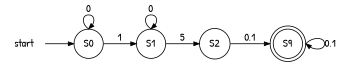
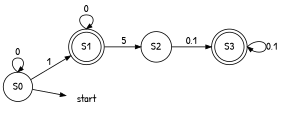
edge "start" -> "S0": reversed
node "S1": shape circle -> doublecircle
node "S9": label "S9" -> "S3"
